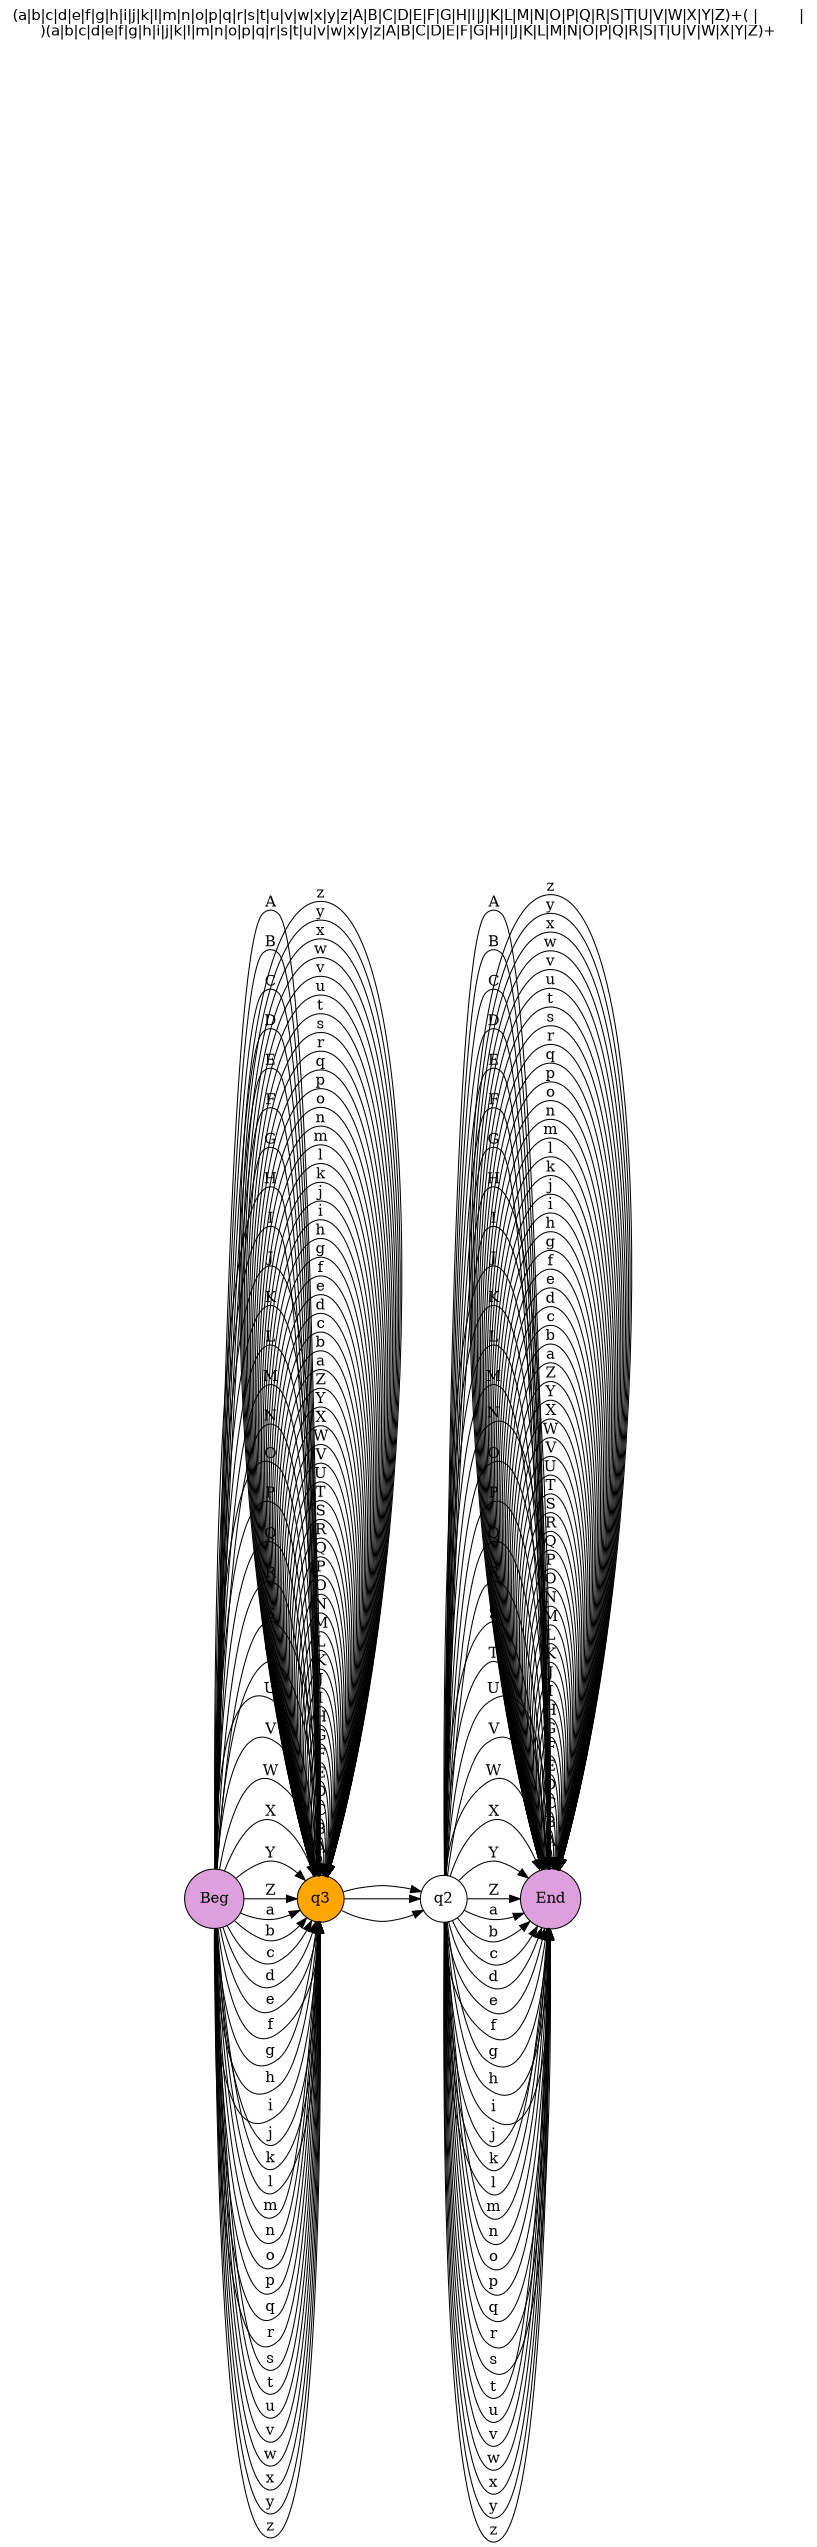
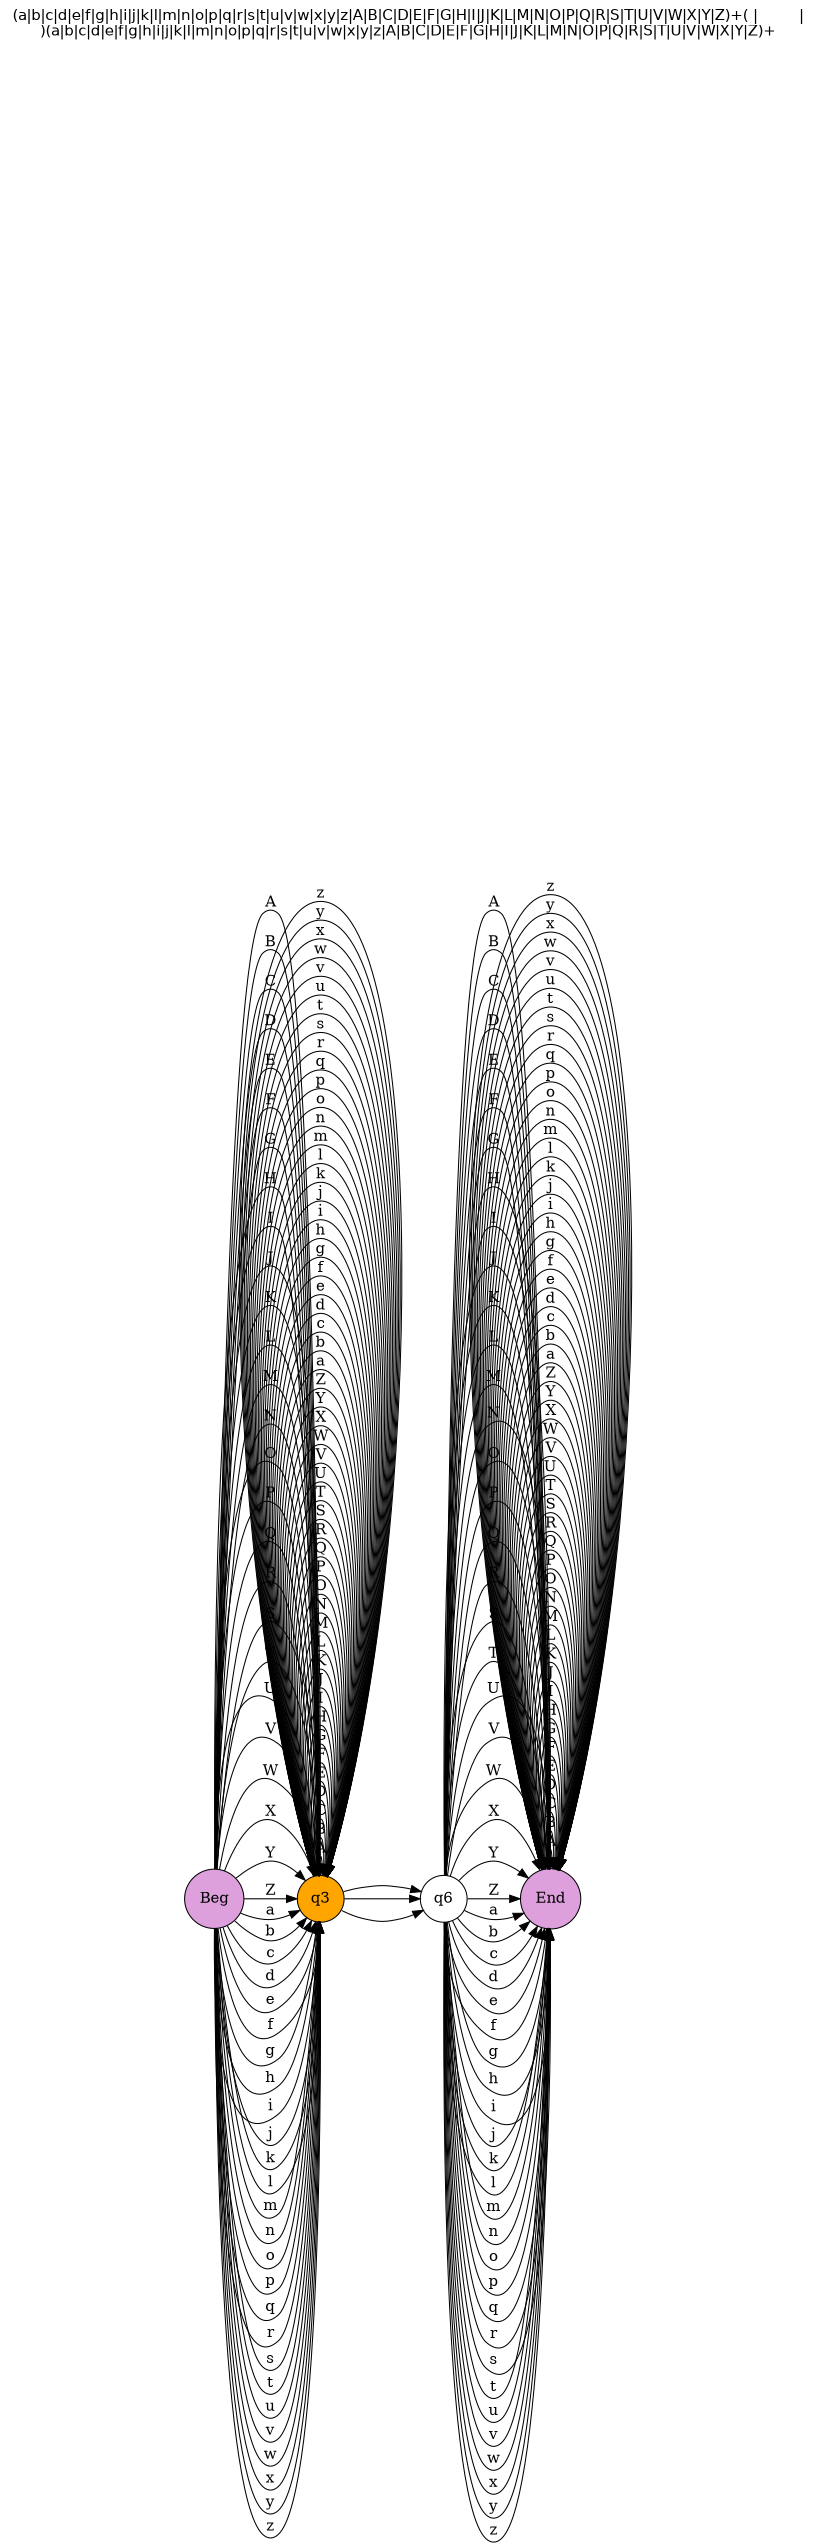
node "q2": label "q2" -> "q6"
